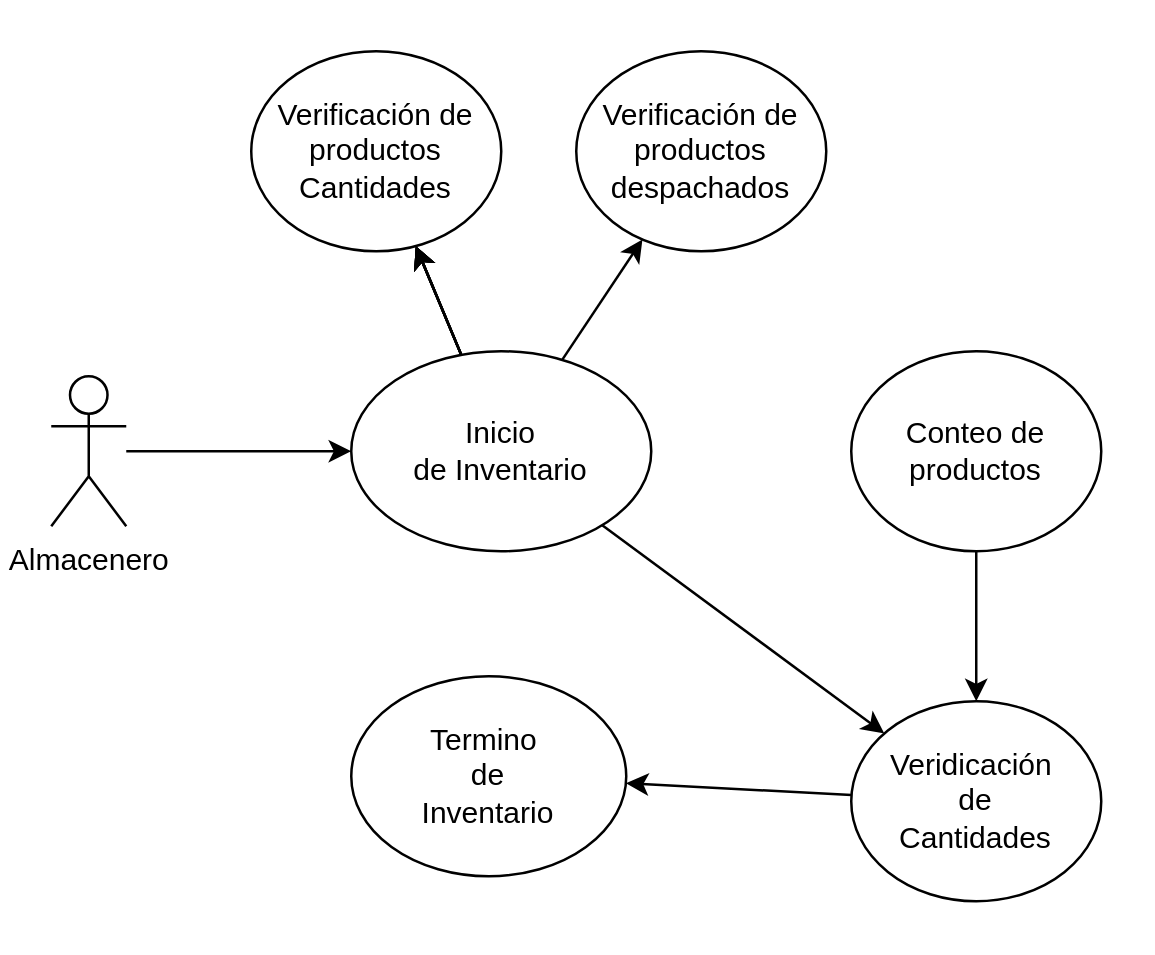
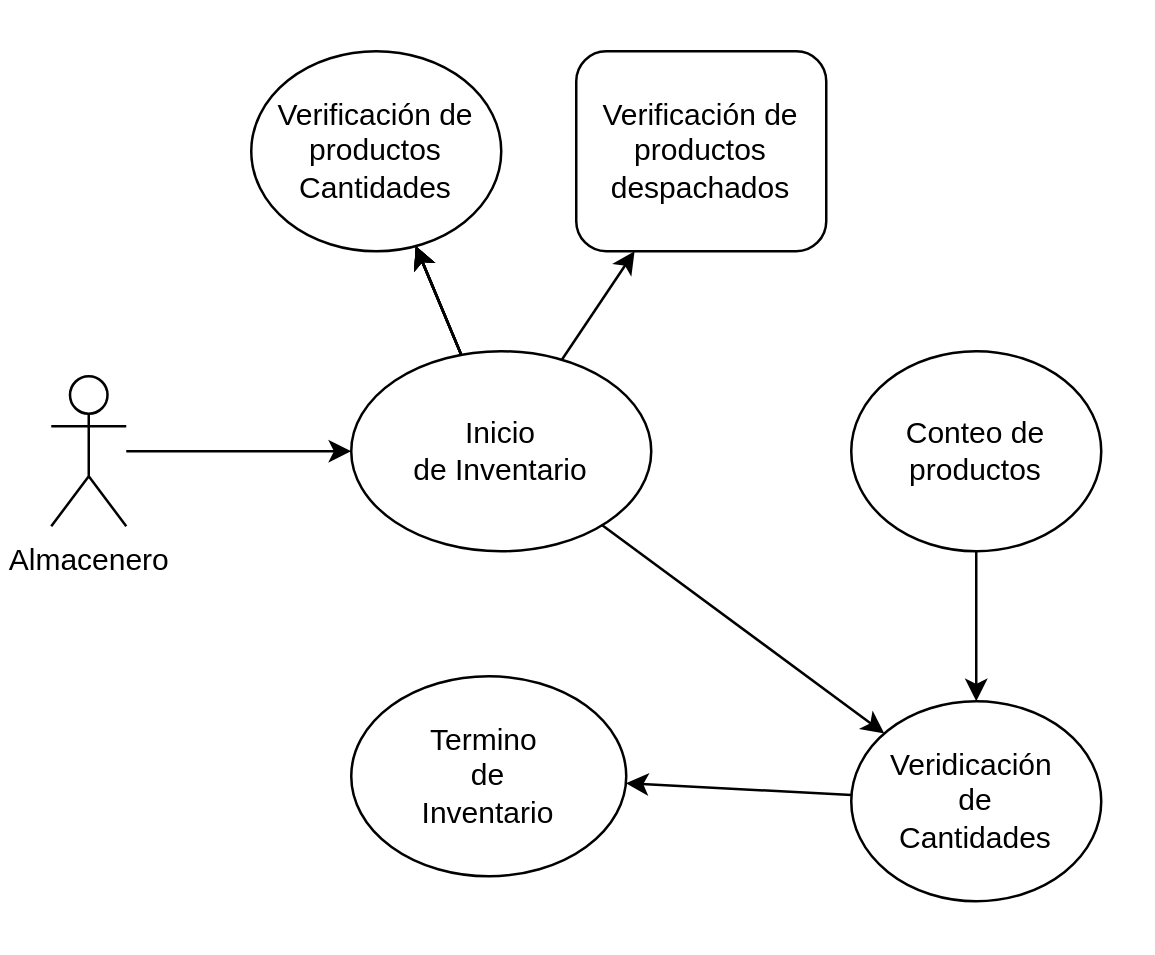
node "Verificación de productos despachados": shape ellipse -> rounded rectangle
